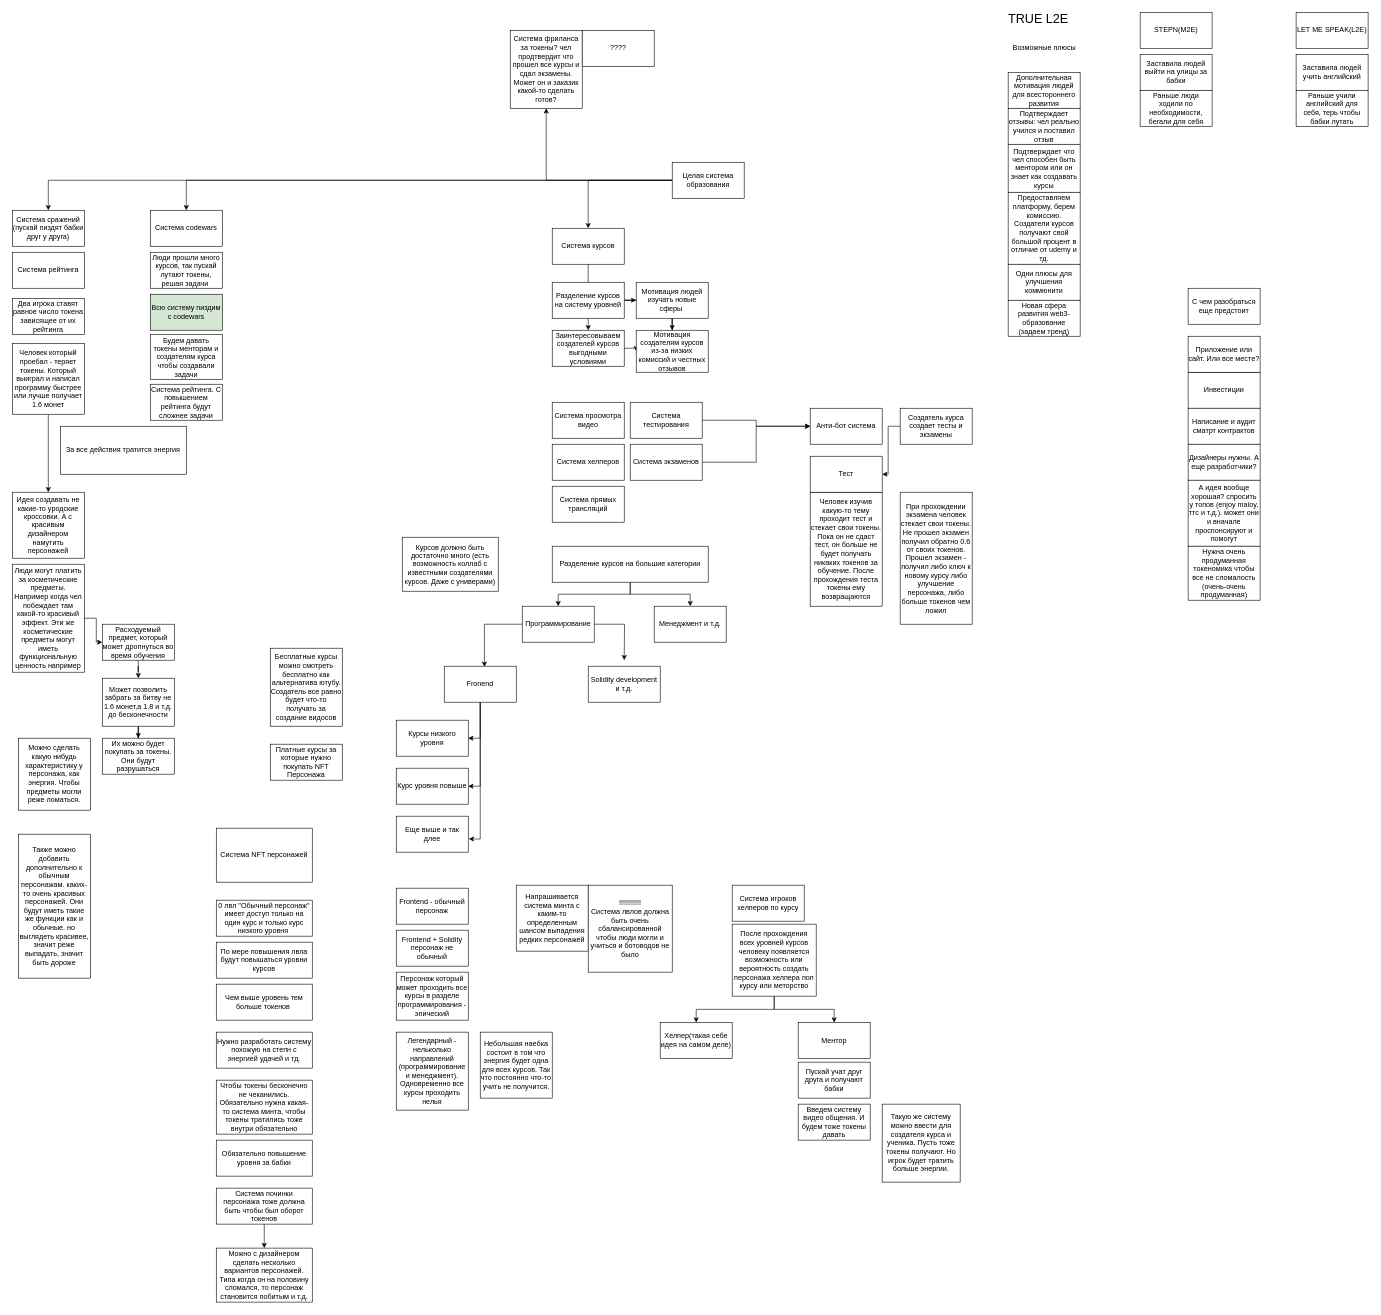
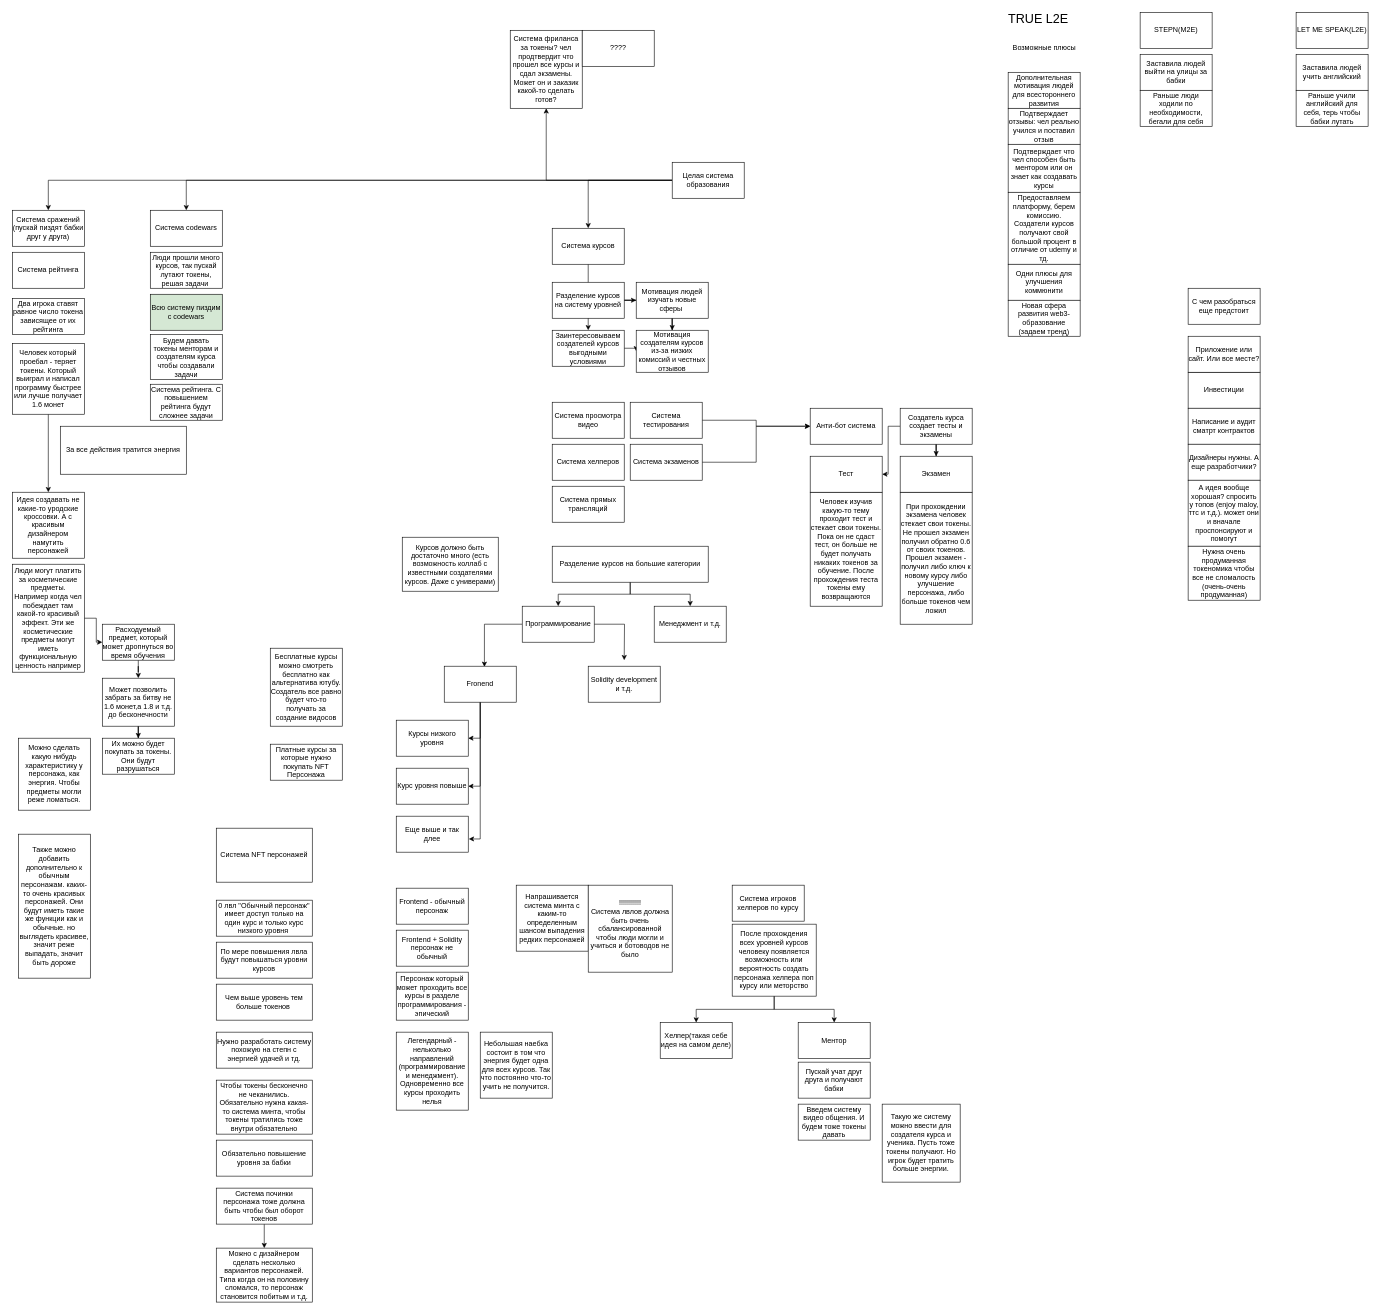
edge "Создатель курса создает тесты и экзамены" -> "Экзамен": added
node "Экзамен": added
